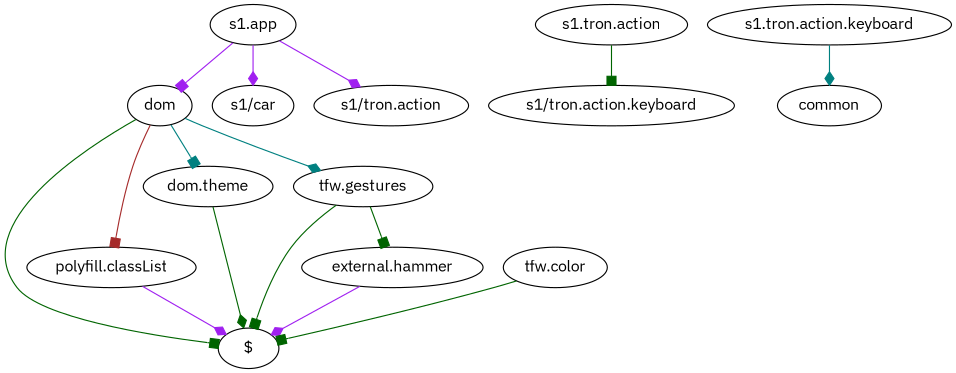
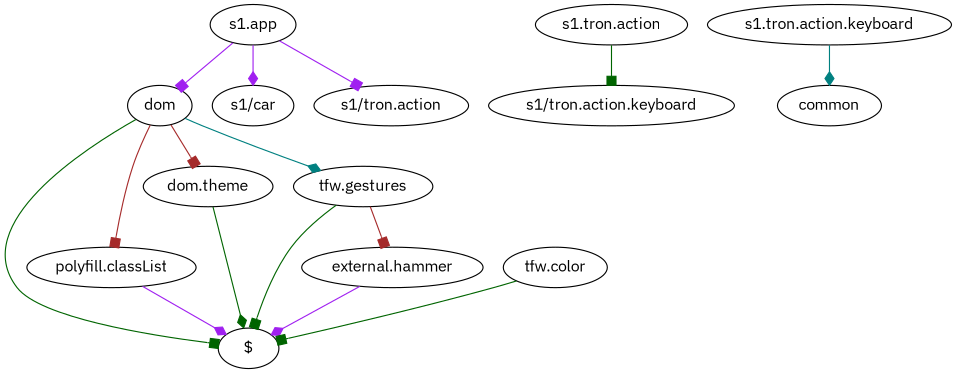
edge "s1.app" -> "s1/tron.action": arrowhead diamond -> box
edge "dom" -> "dom.theme": color teal -> brown
edge "tfw.gestures" -> "external.hammer": color darkgreen -> brown
